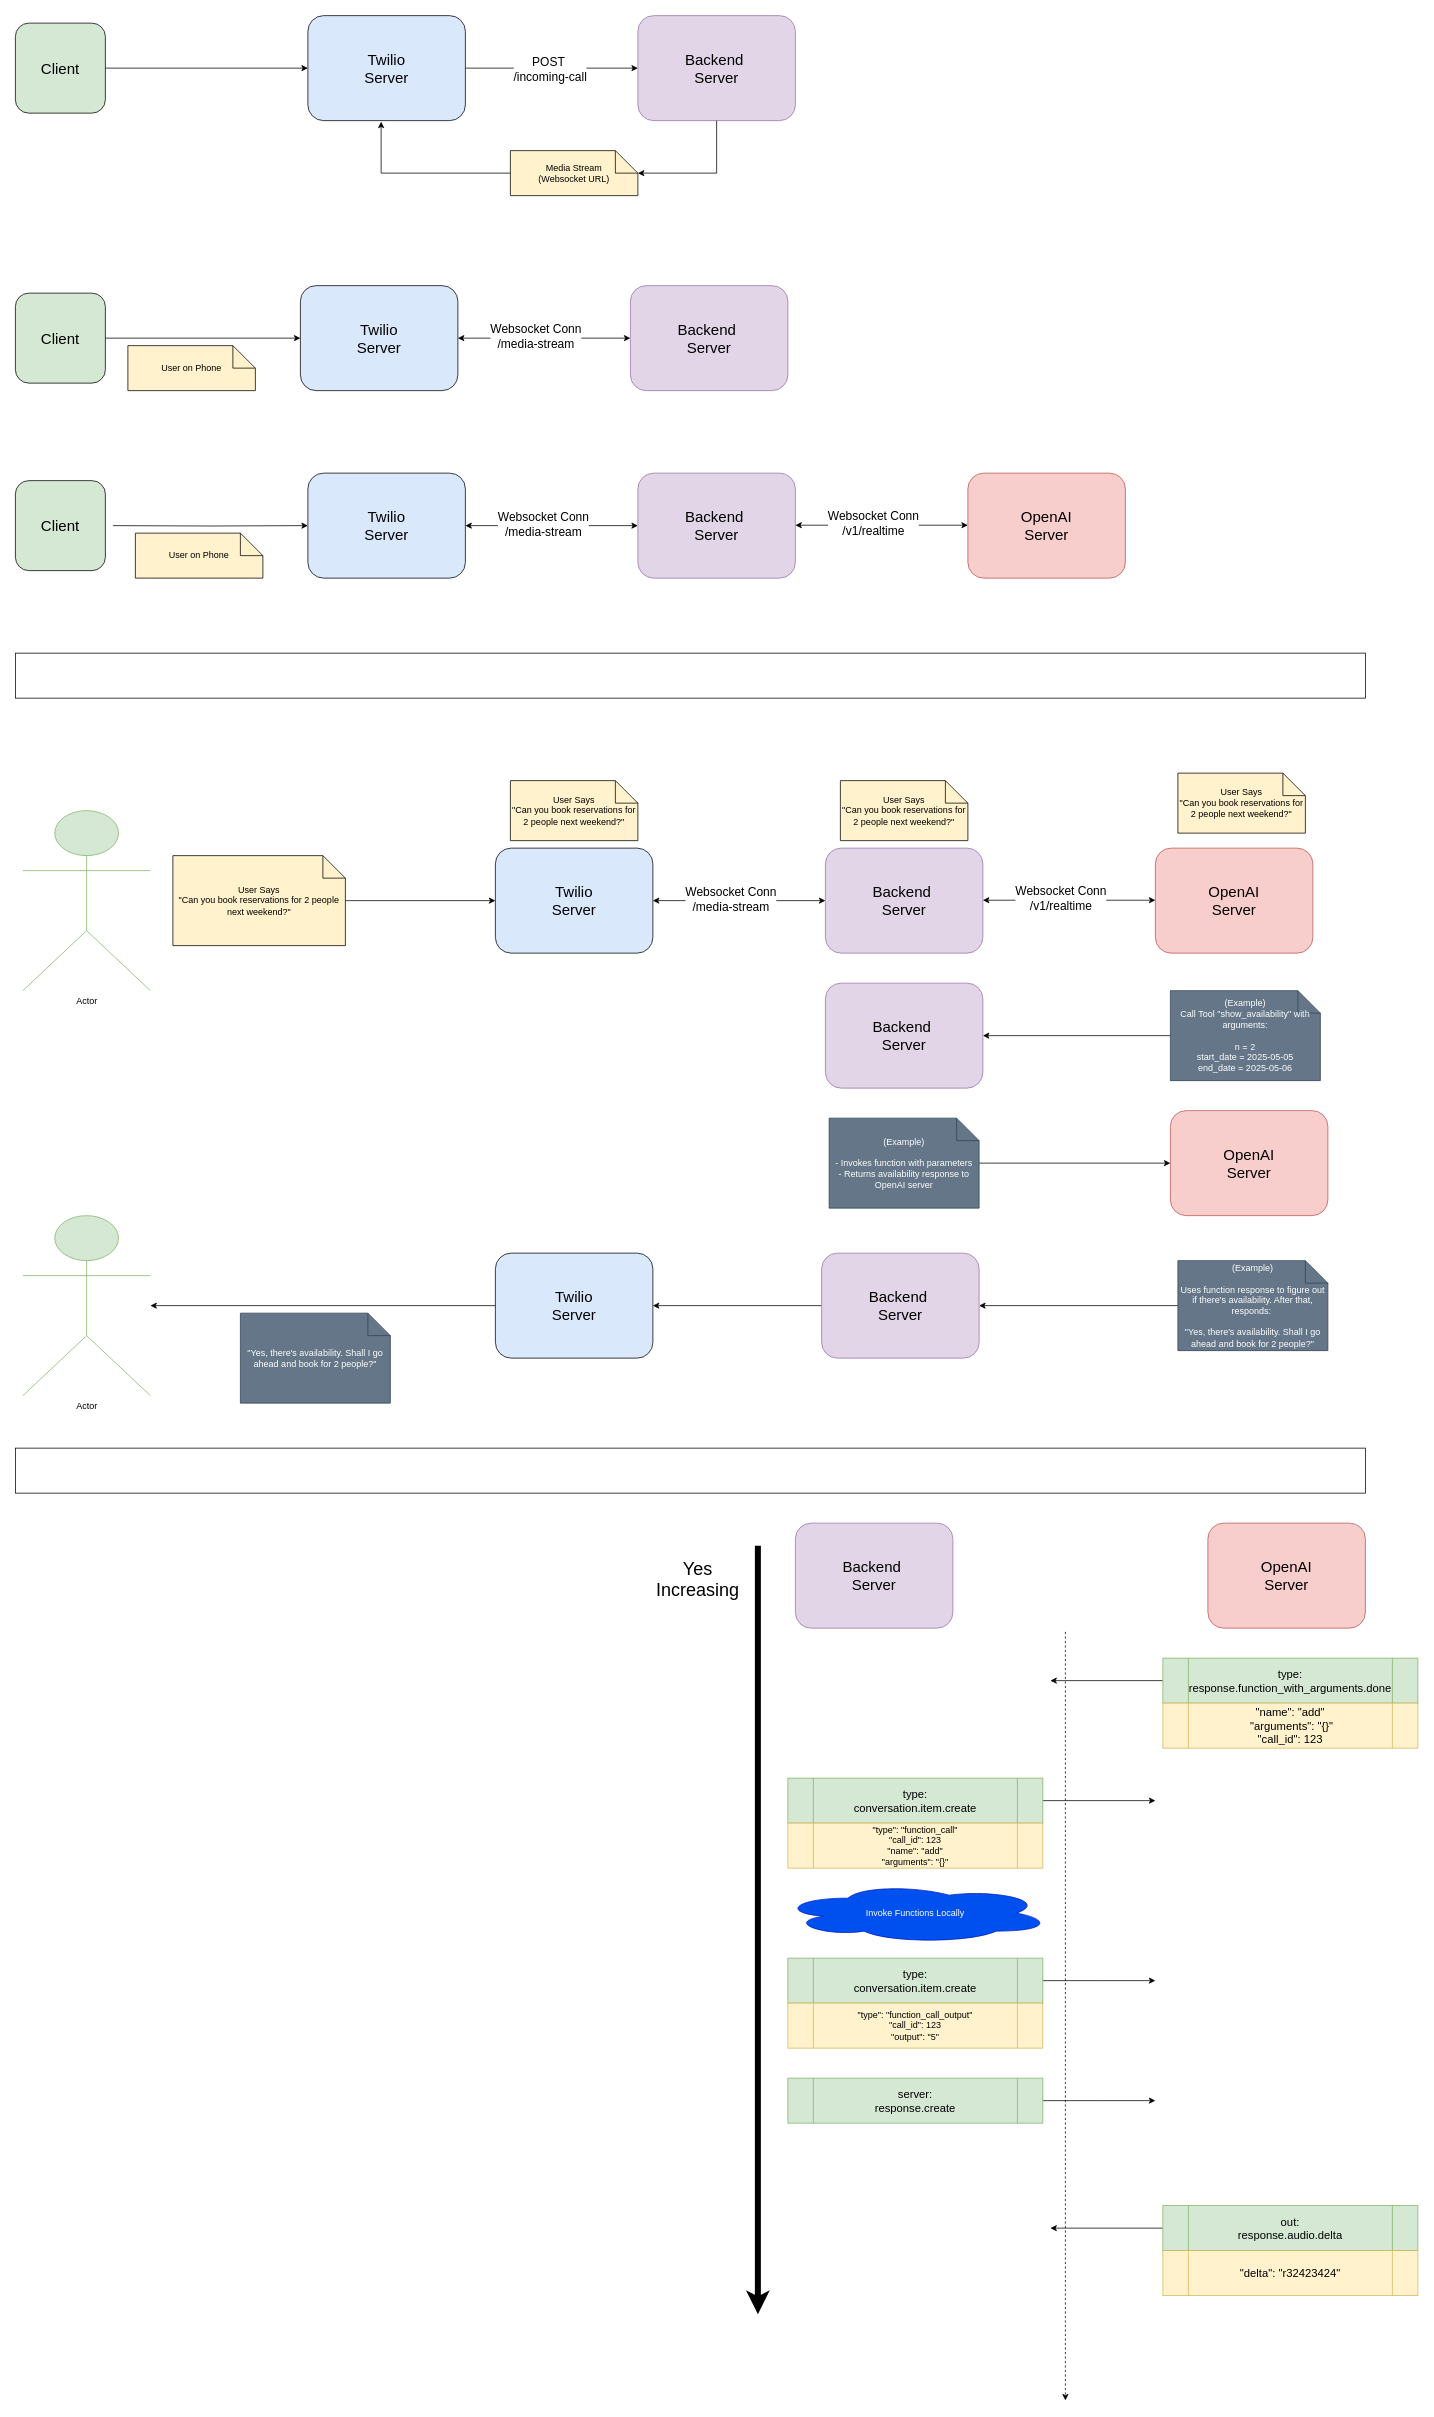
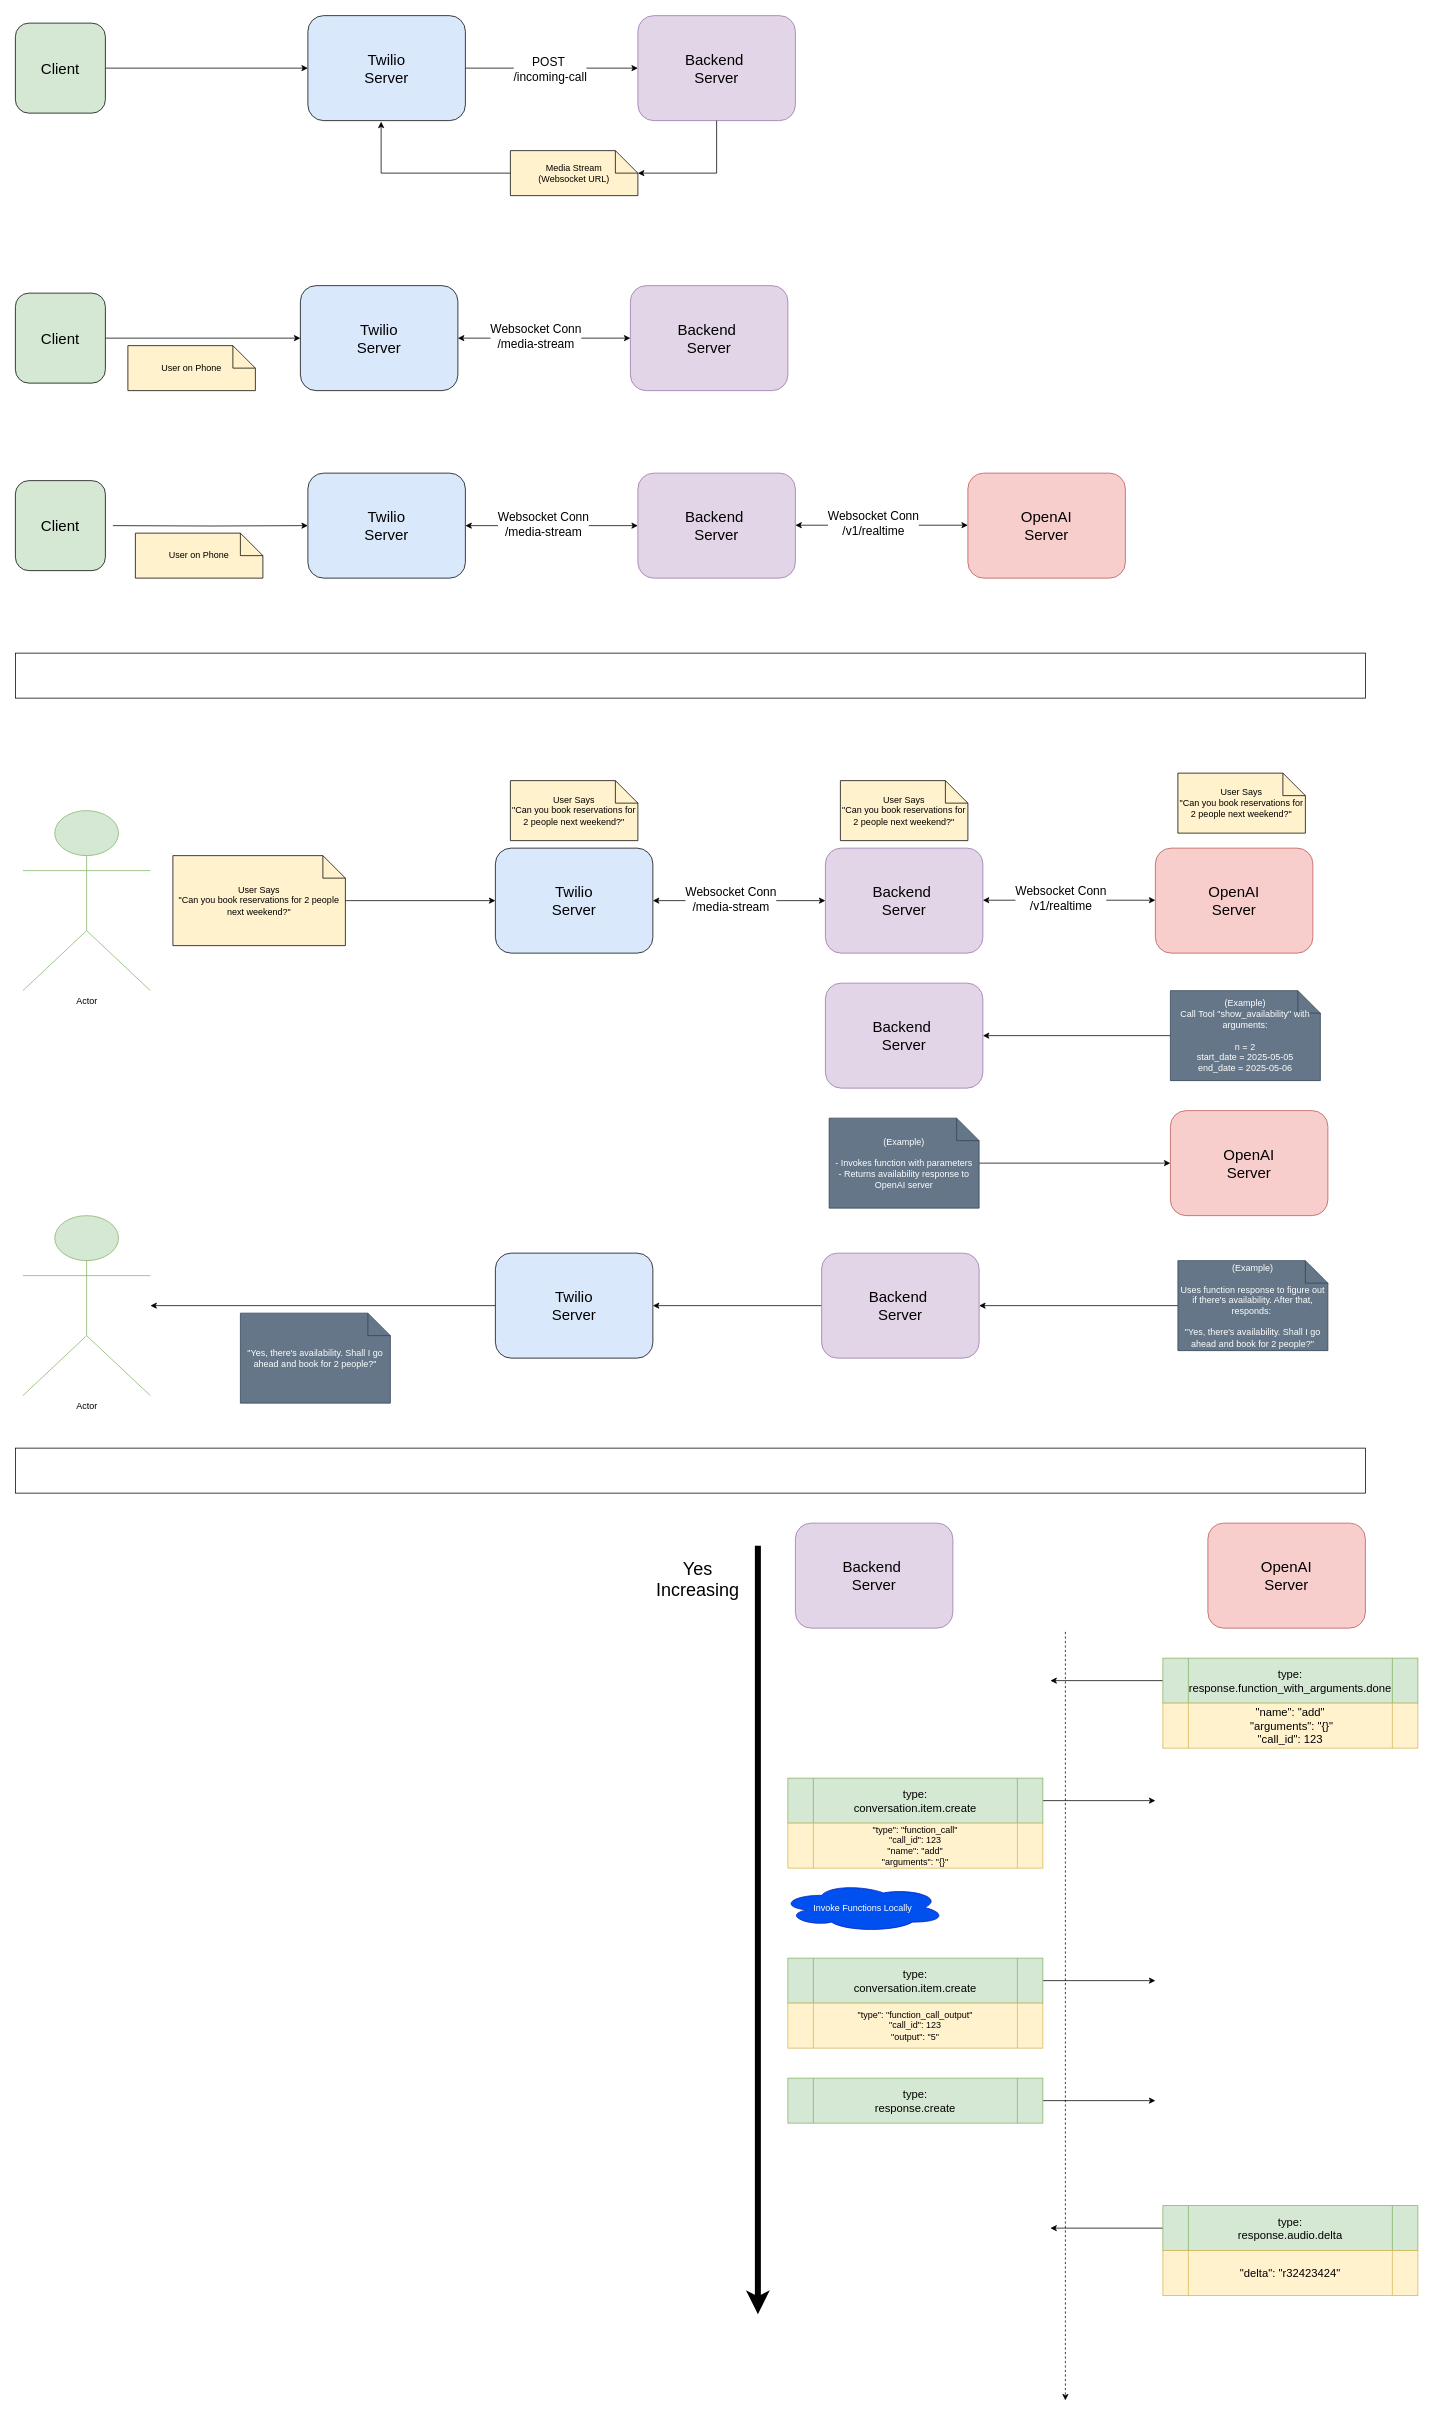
node "Invoke Functions Locally": size 270x60 -> 165x49
node "server: response.create": label "server: response.create" -> "type: response.create"
node "out: response.audio.delta": label "out: response.audio.delta" -> "type: response.audio.delta"
